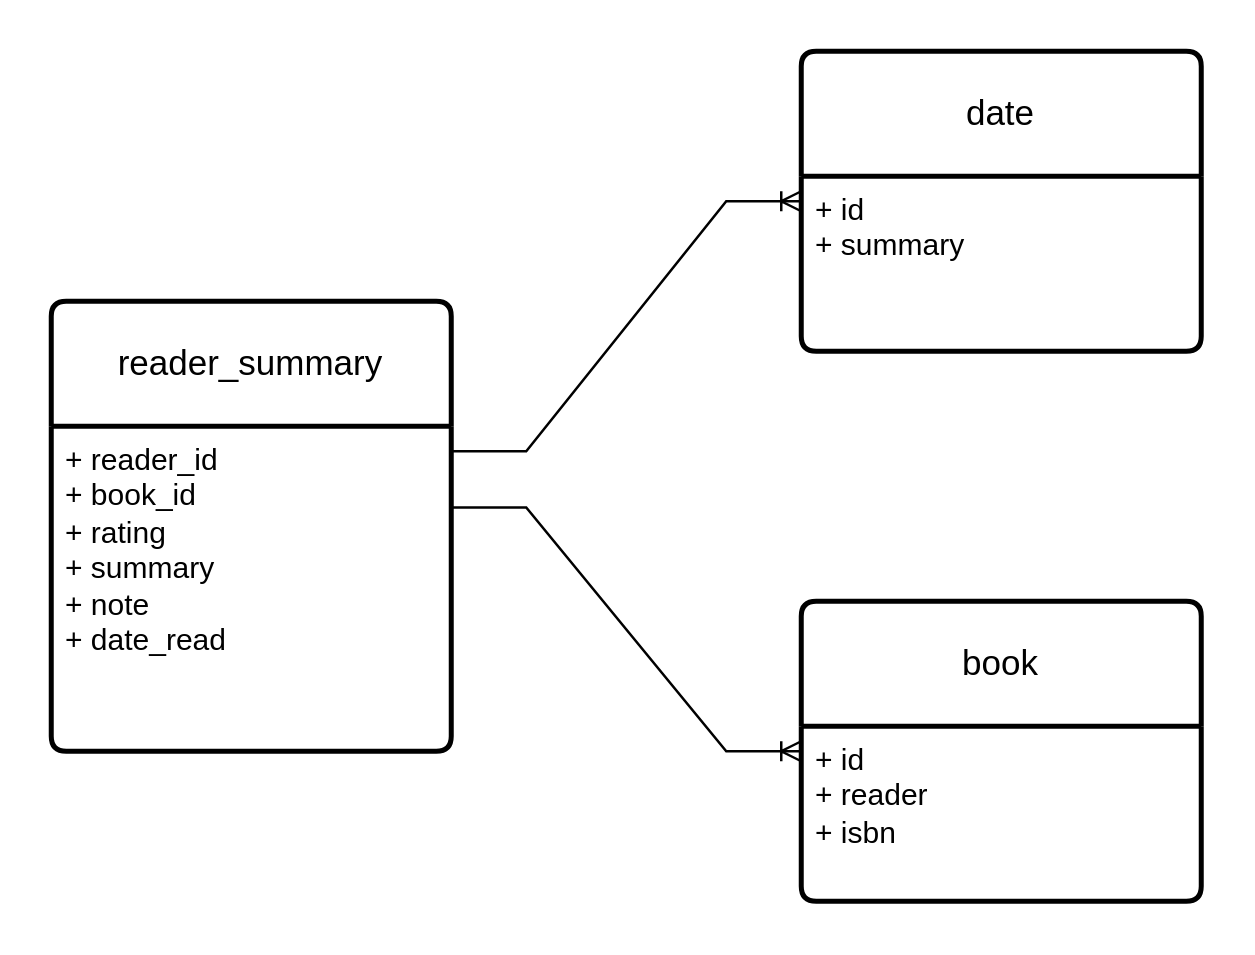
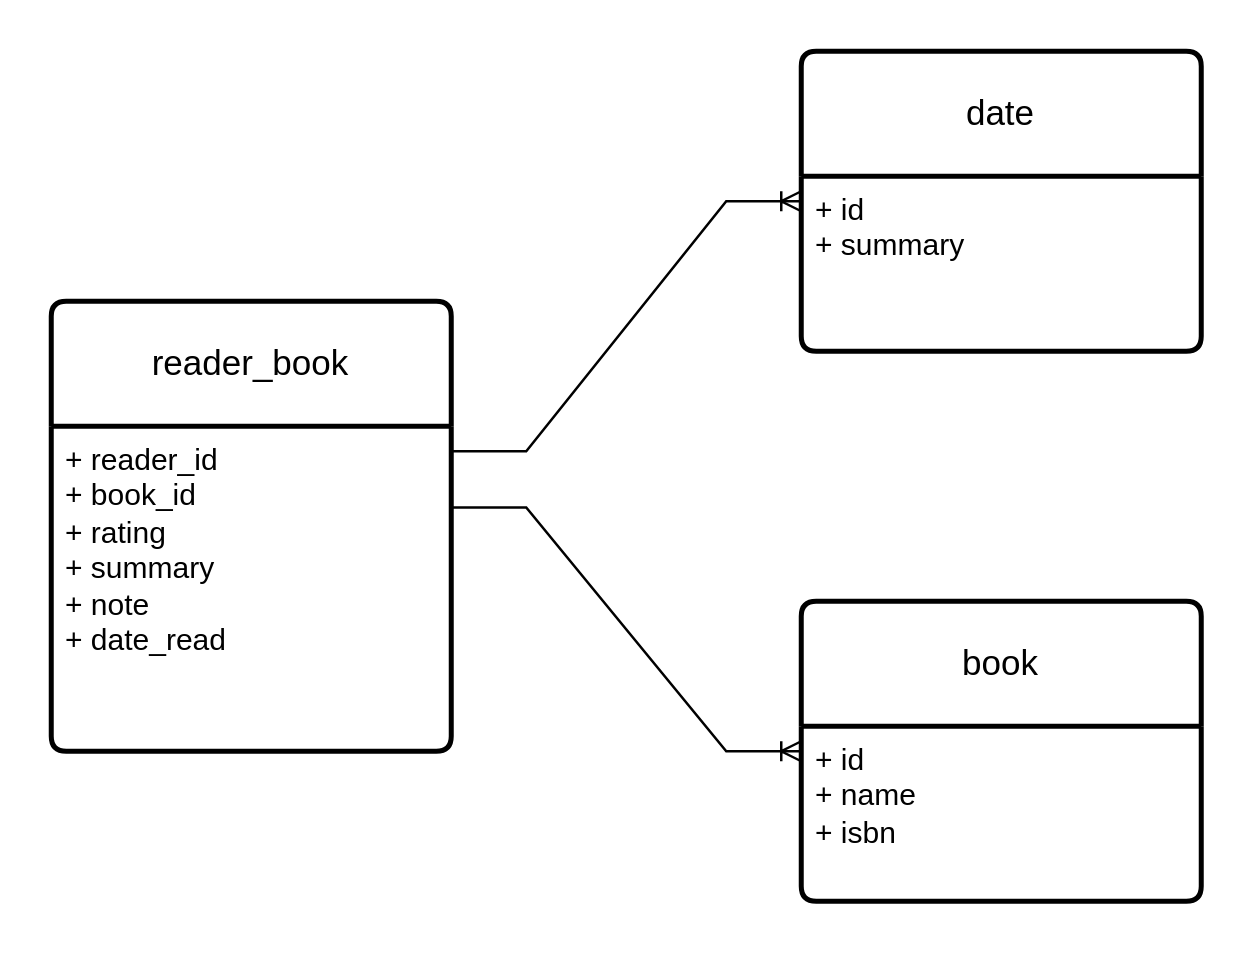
node "reader_summary": label "reader_summary" -> "reader_book"
node "+ id + reader + isbn": label "+ id + reader + isbn" -> "+ id + name + isbn"
